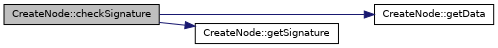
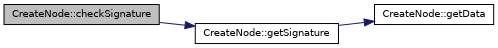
edge "CreateNode::checkSignature" -> "CreateNode::getData": now "CreateNode::getSignature" -> "CreateNode::getData"
